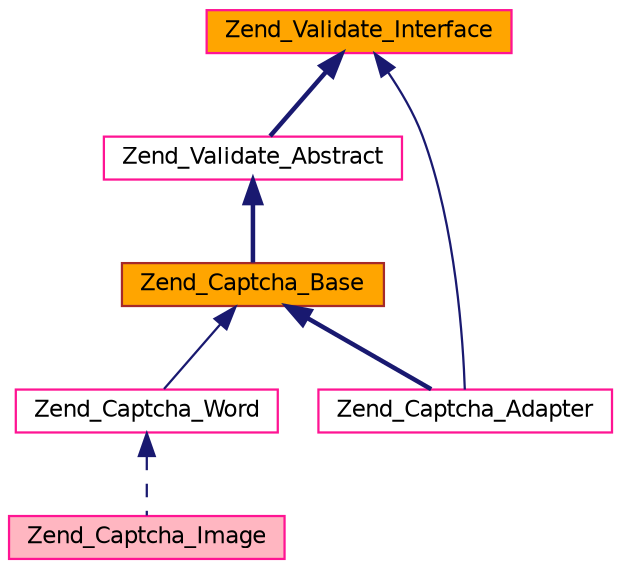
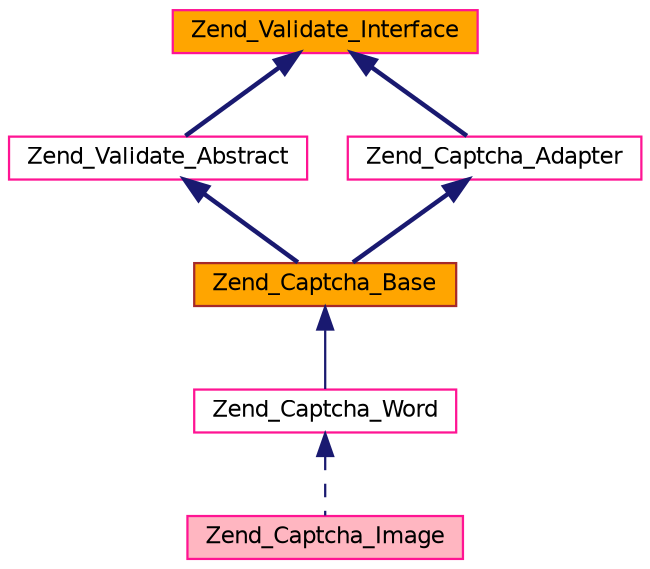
edge "Zend_Captcha_Adapter" -> "Zend_Validate_Interface": style solid -> bold
edge "Zend_Captcha_Adapter" -> "Zend_Captcha_Base": reversed
